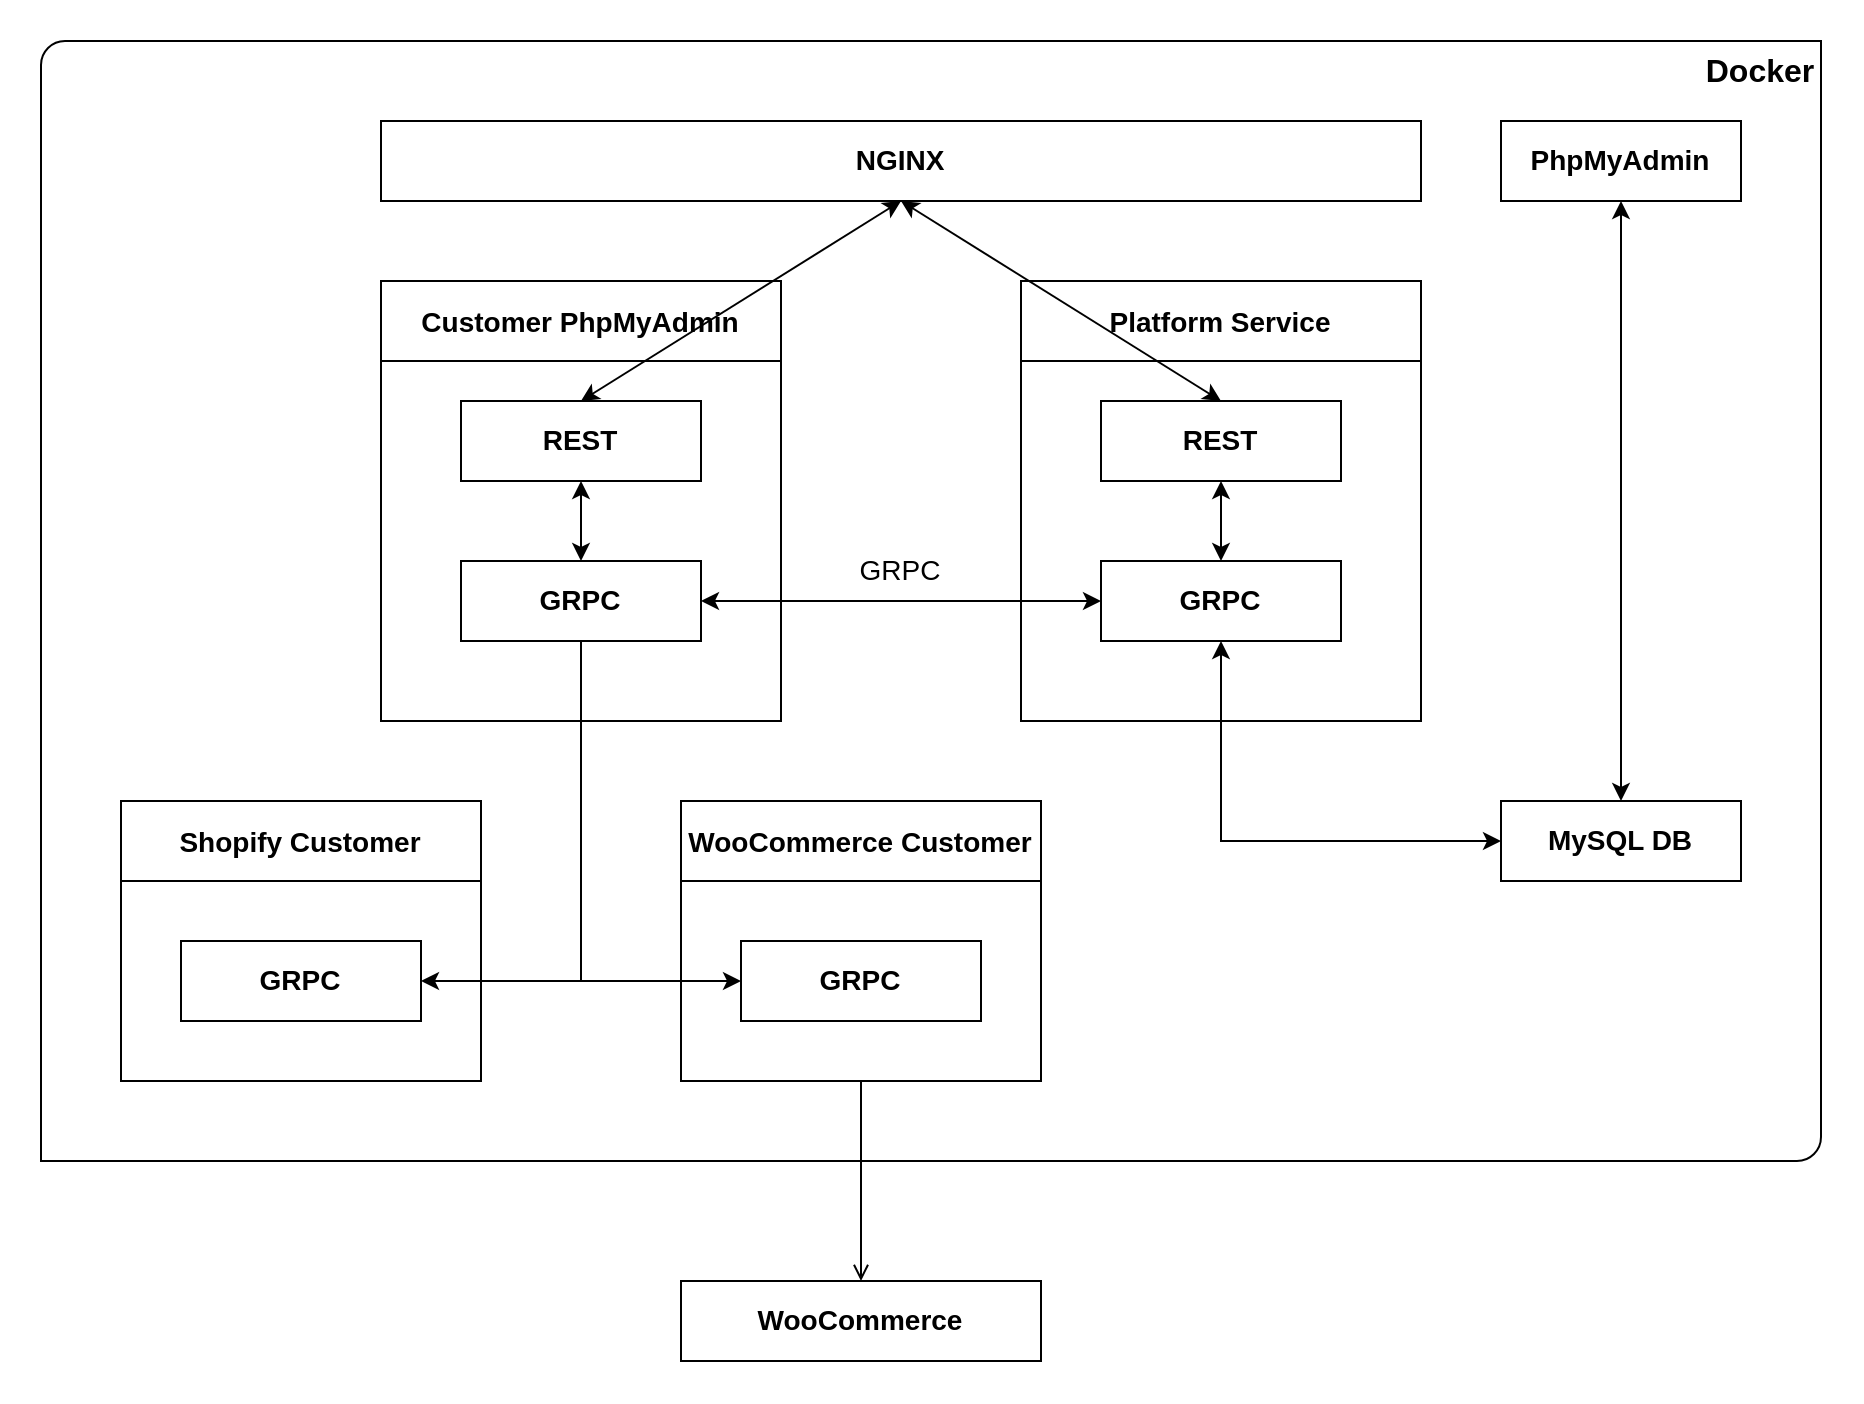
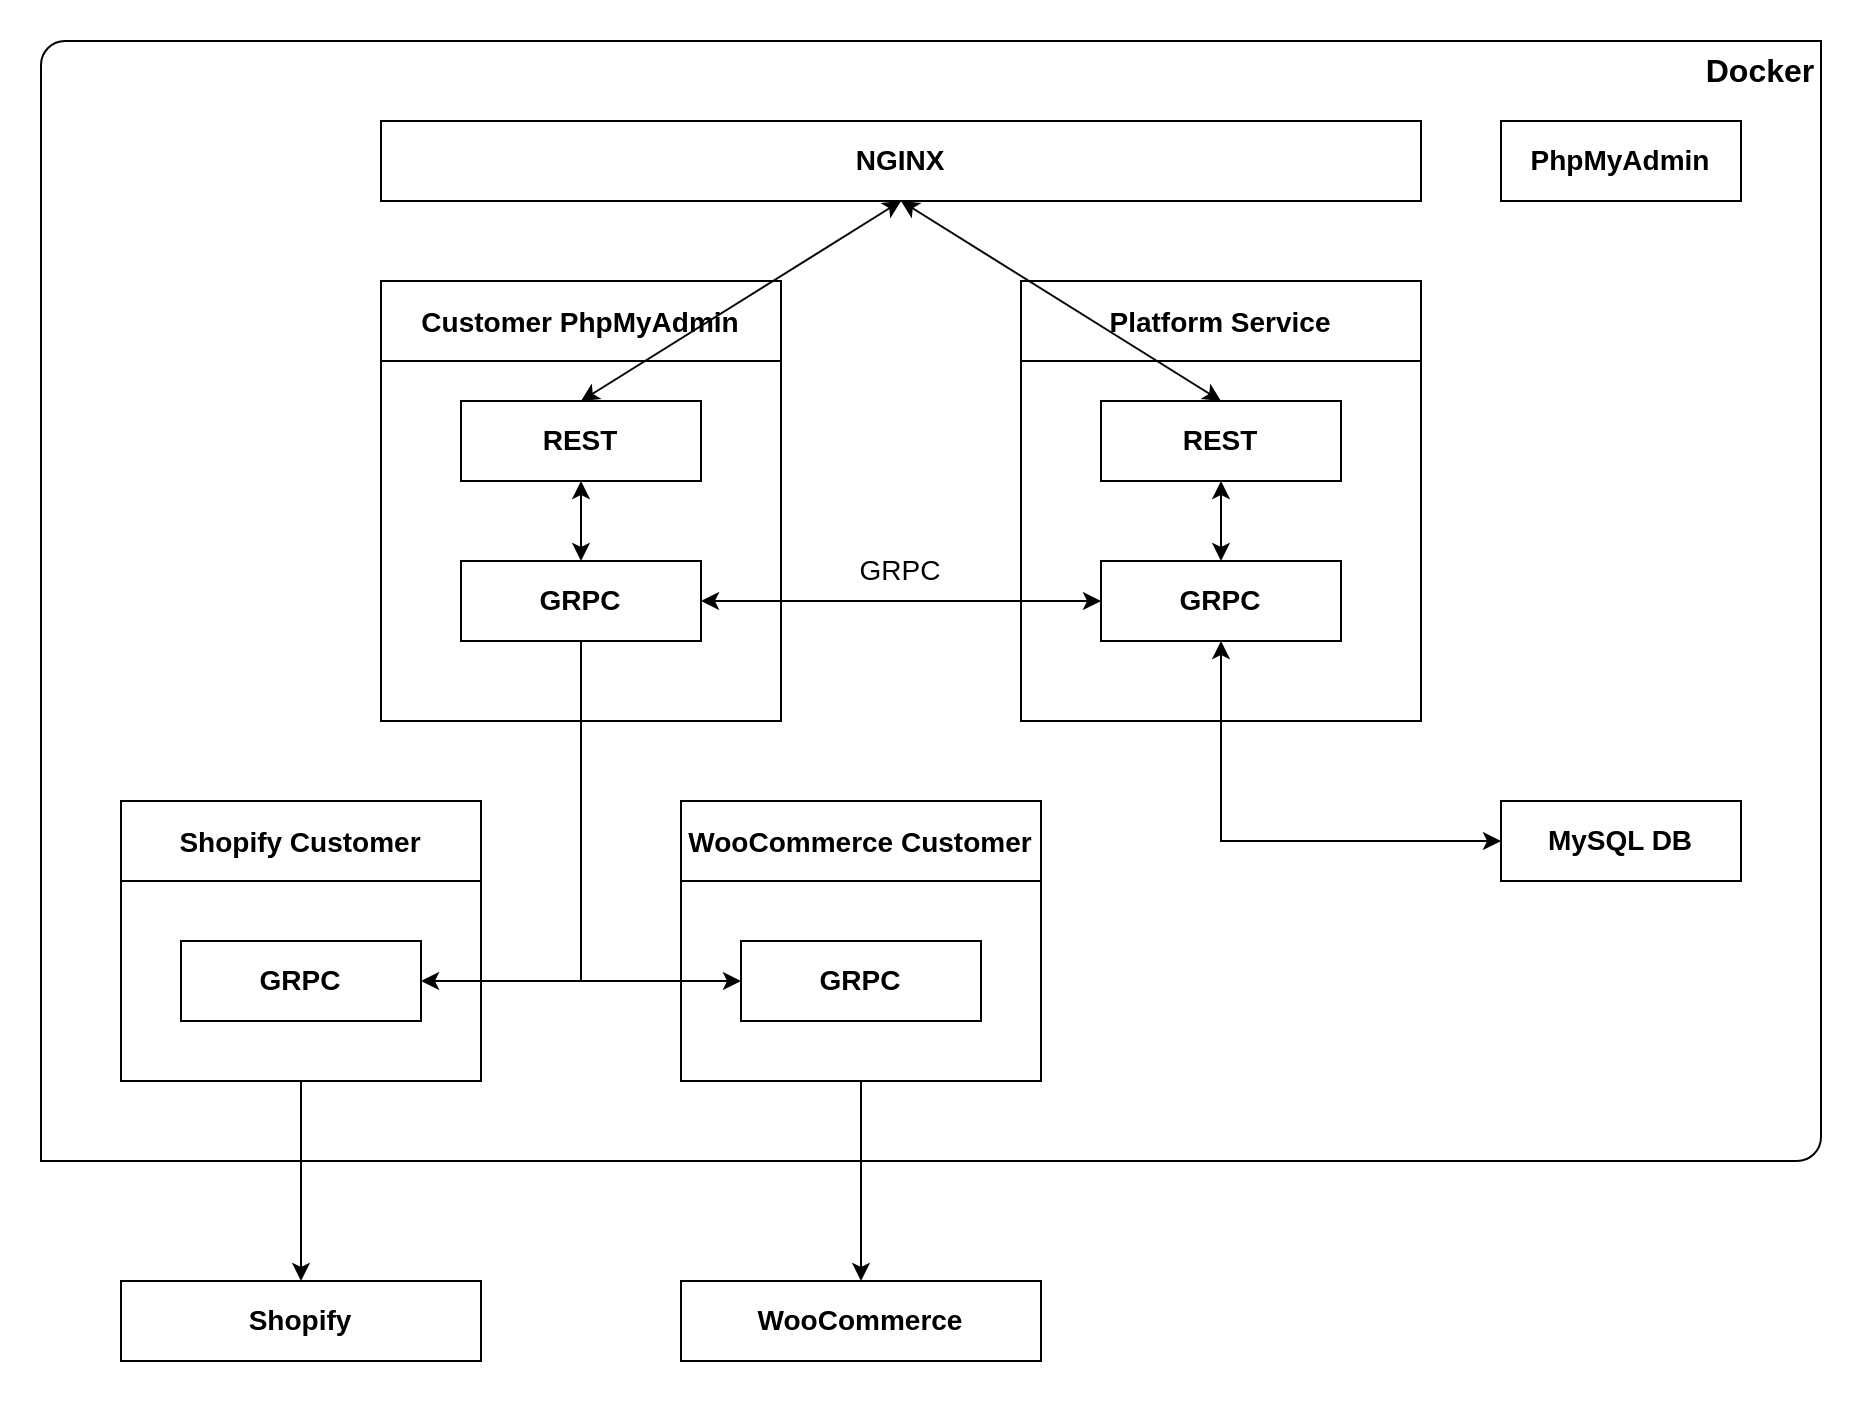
edge "PhpMyAdmin" -- "MySQL DB": removed
edge "Shopify Customer" -> "Shopify": added
edge "WooCommerce Customer" -> "WooCommerce": arrowhead open -> classic
node "Shopify": added
